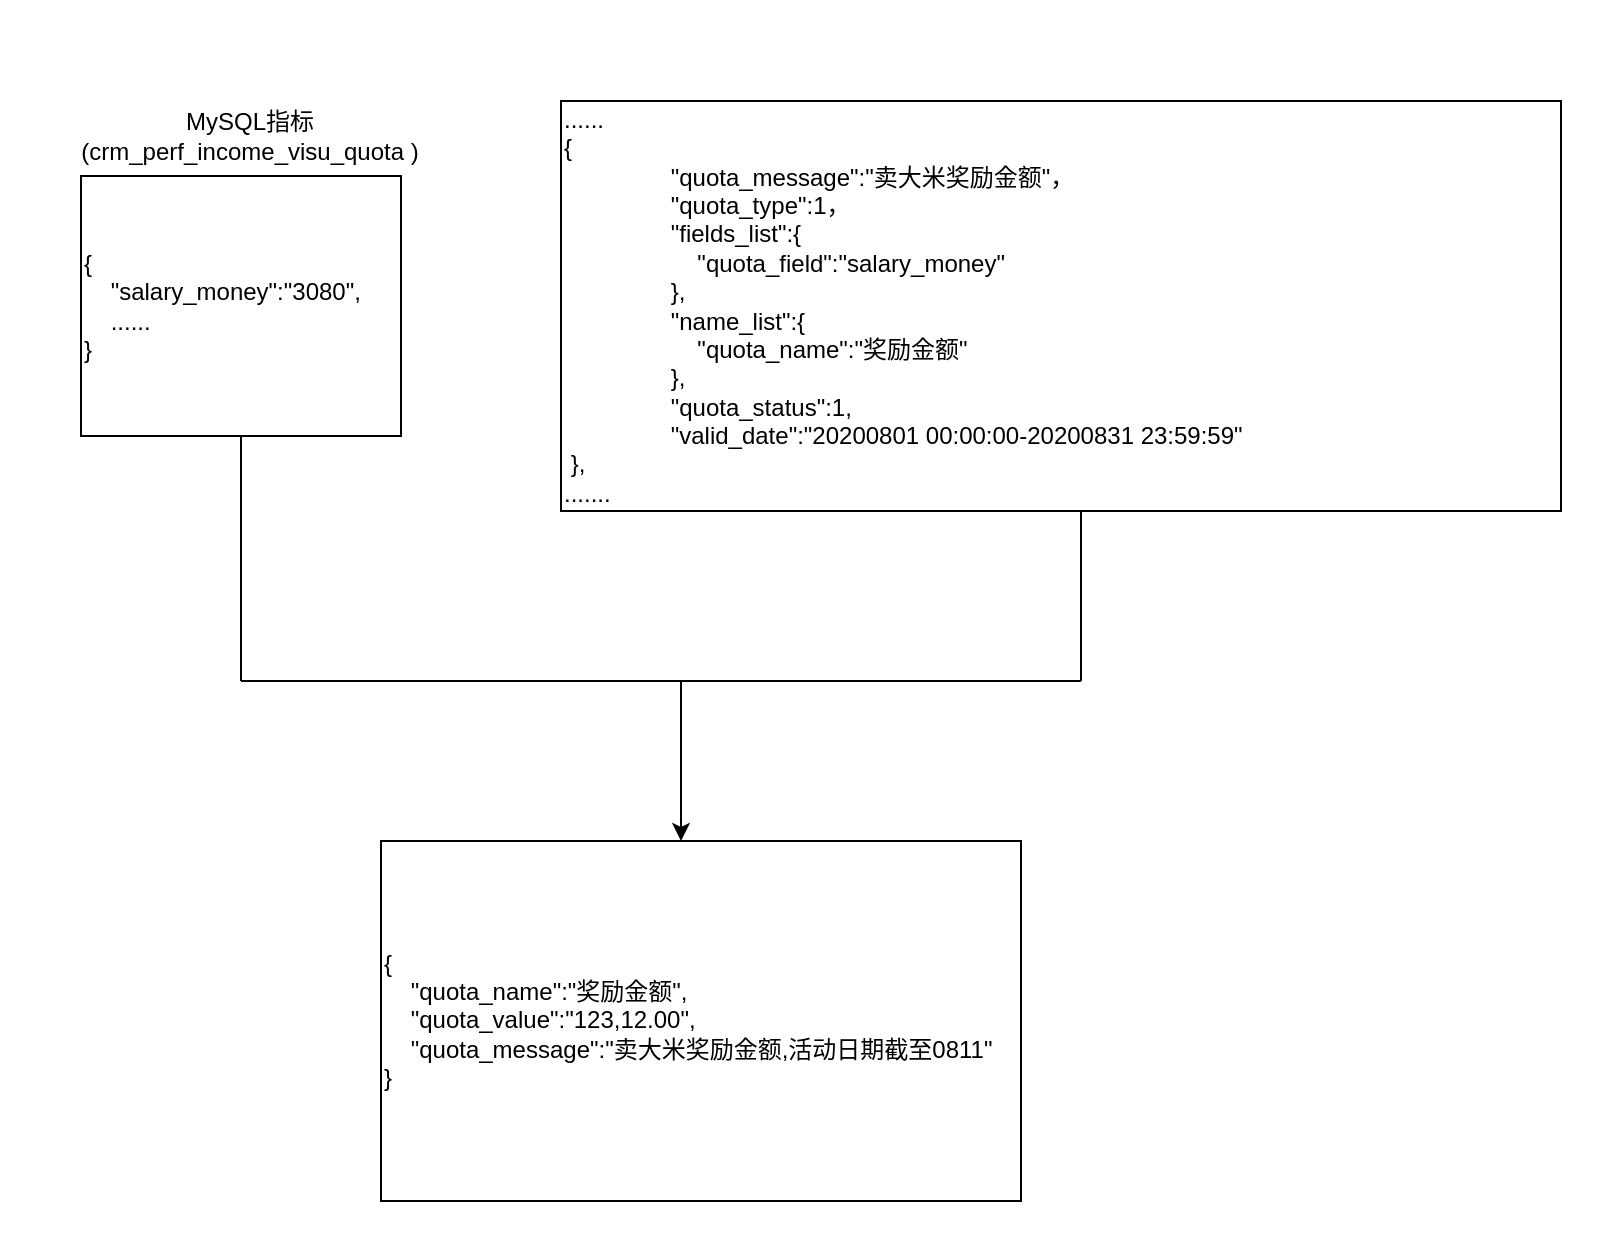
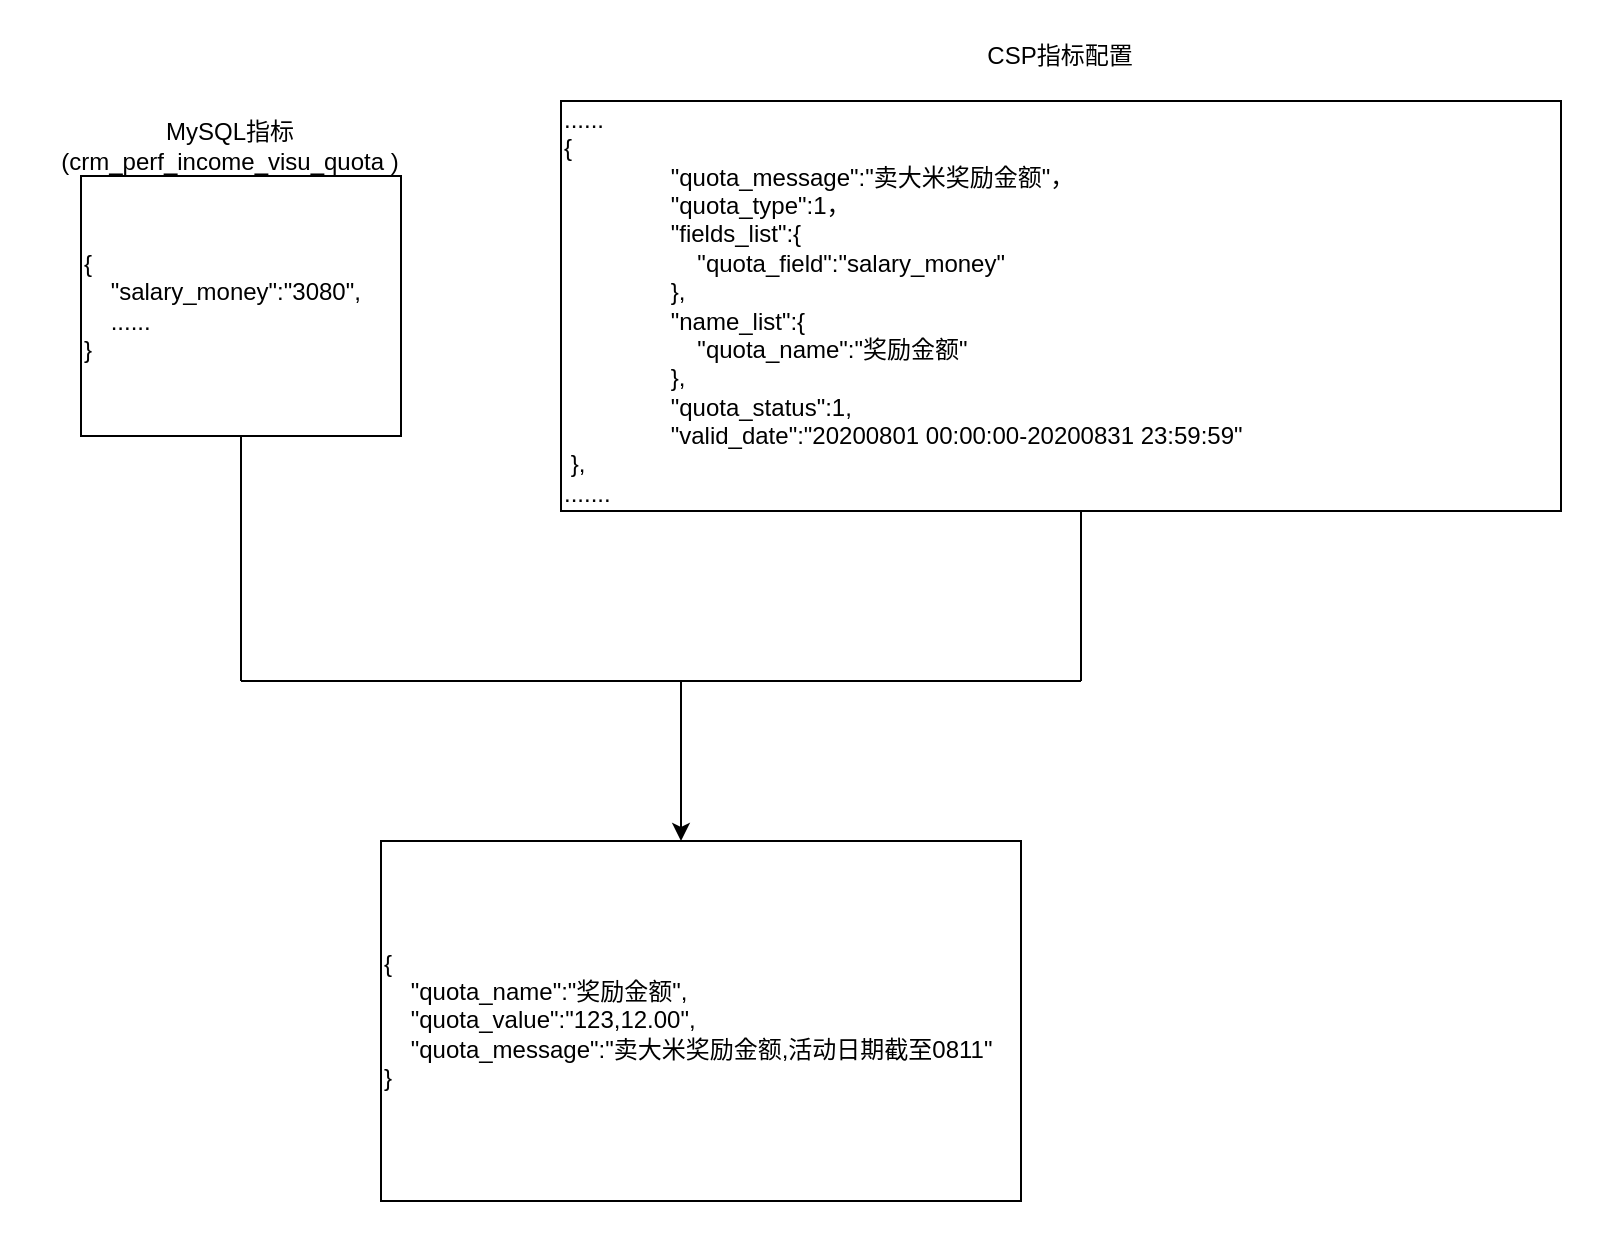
node "CSP指标配置": added
node "MySQL指标(crm_perf_income_visu_quota )": moved (251, 136) -> (231, 146)
